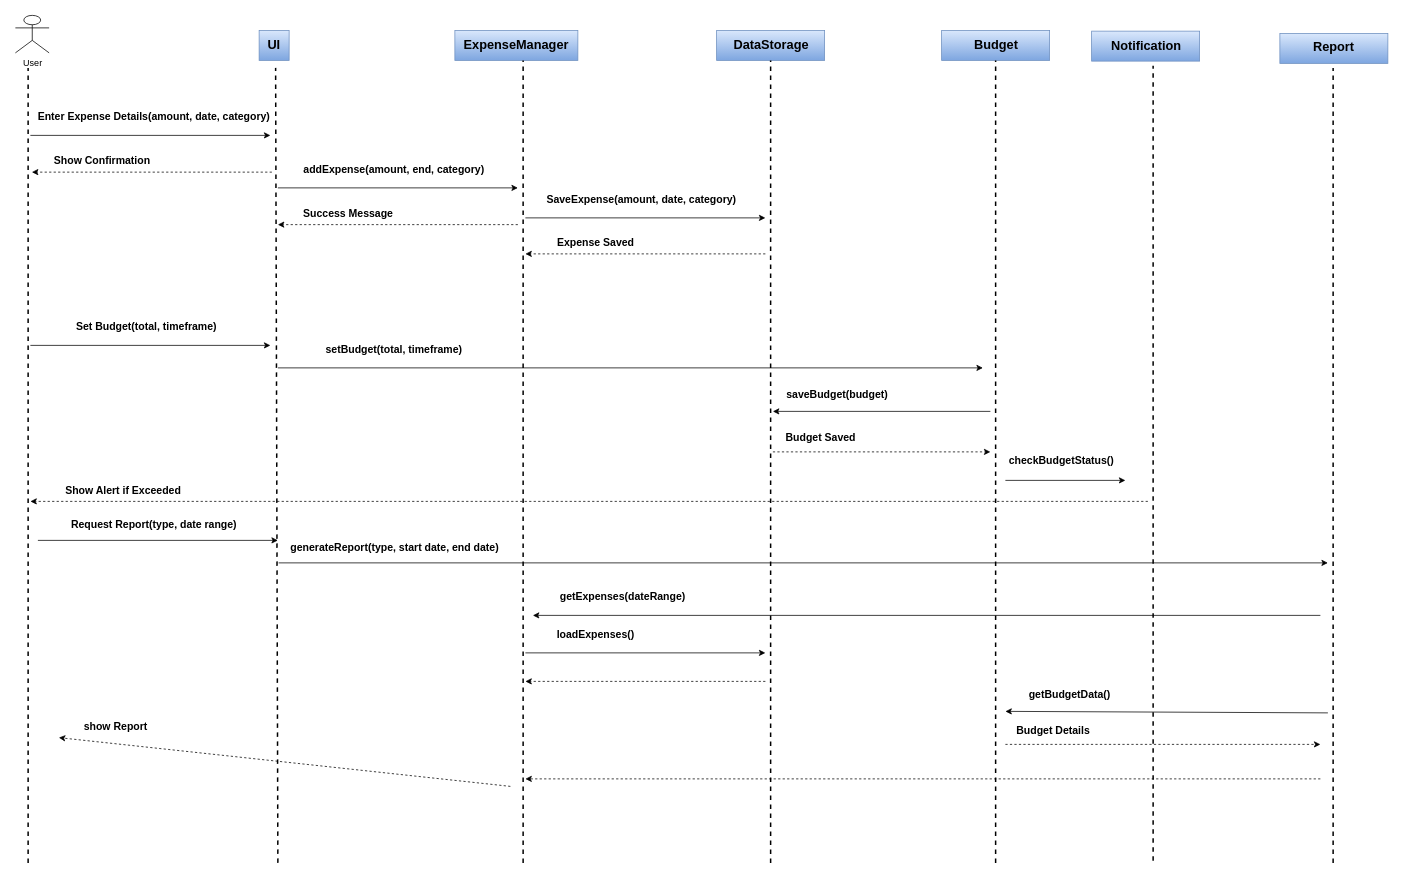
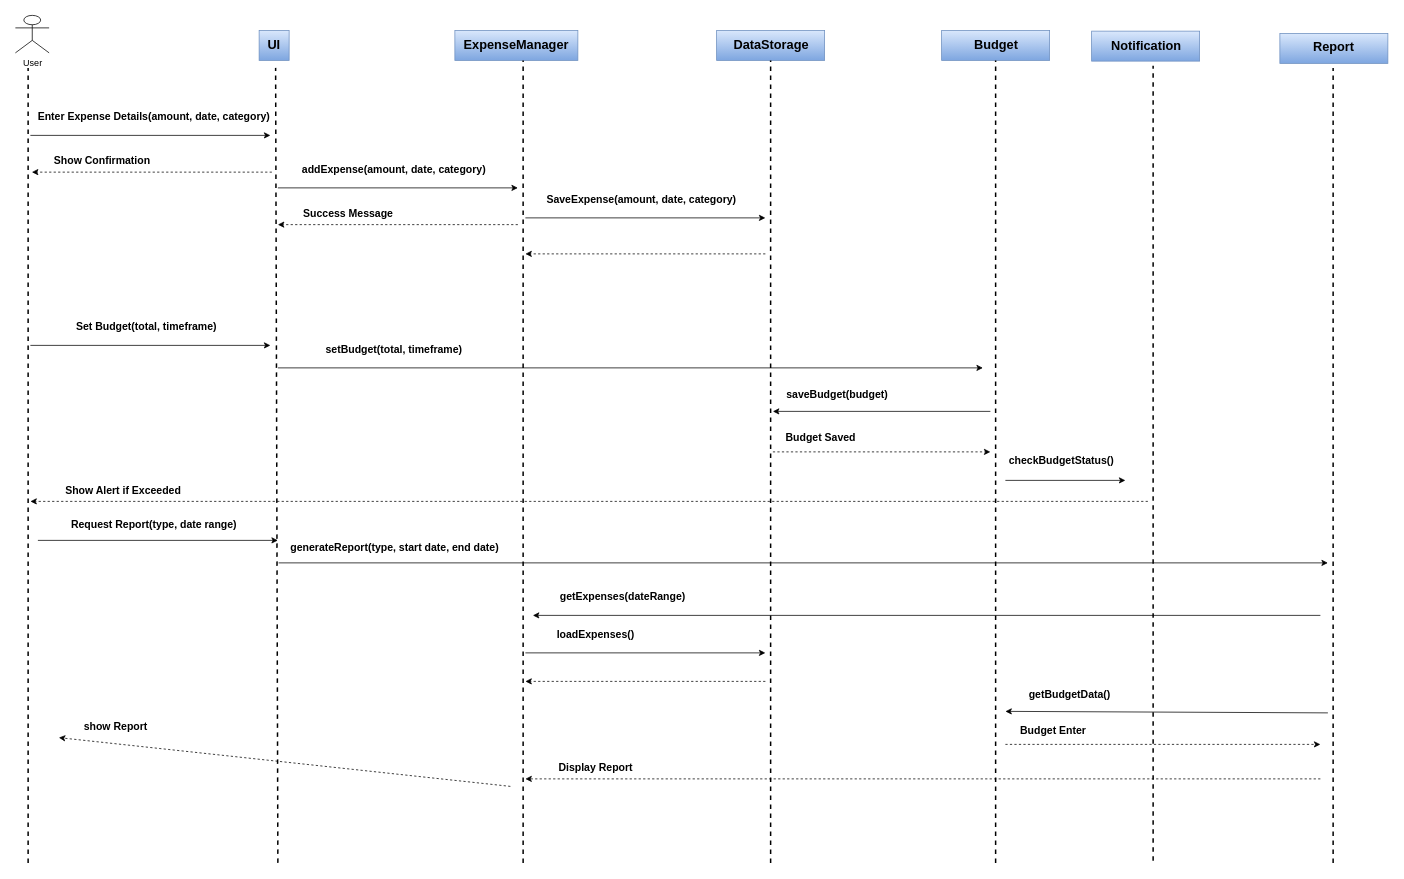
node "addExpense(amount, end, category)": label "addExpense(amount, end, category)" -> "addExpense(amount, date, category)"
node "Expense Saved": removed
node "Budget Details": label "Budget Details" -> "Budget Enter"
node "Display Report": added
